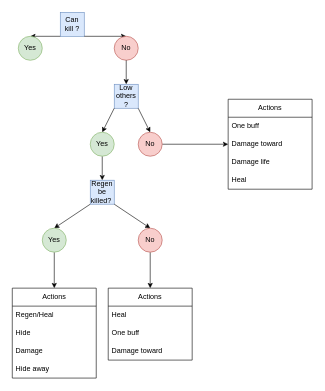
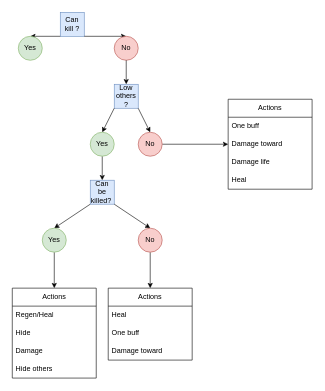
node "Regen be killed?": label "Regen be killed?" -> "Can be killed?"
node "Hide away": label "Hide away" -> "Hide others"
